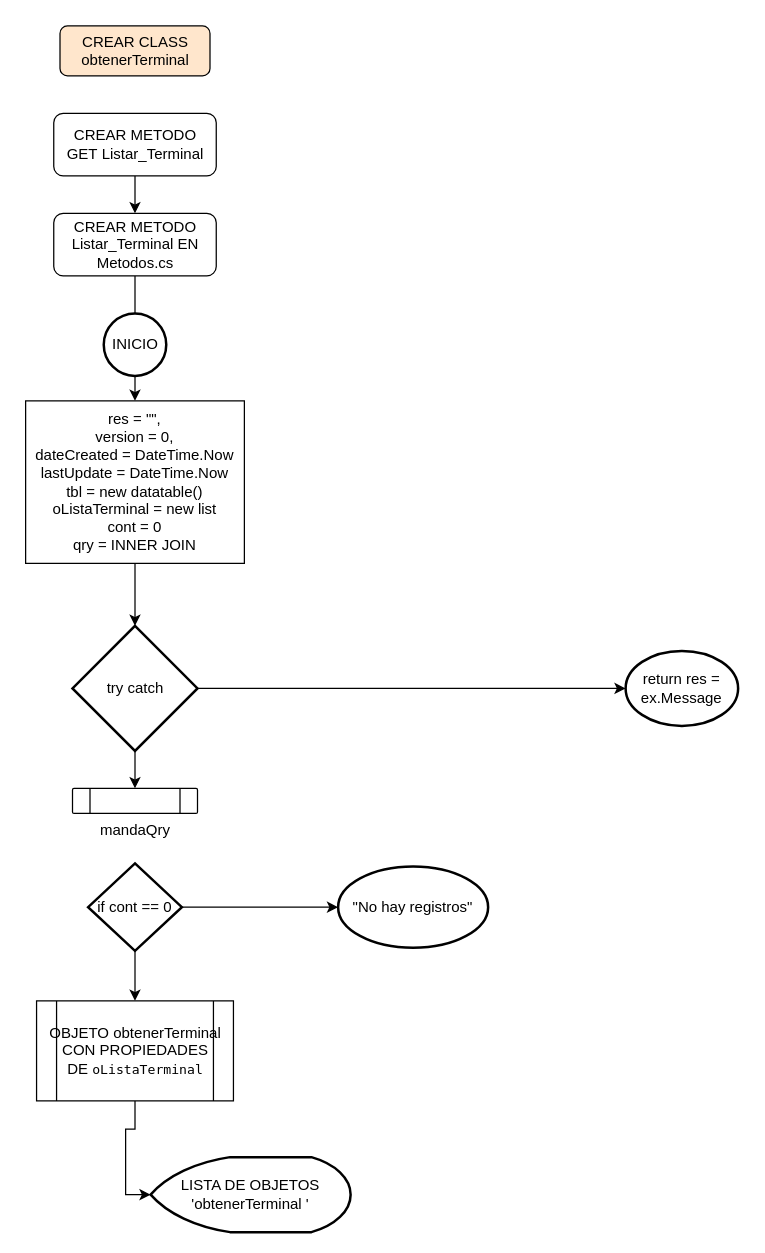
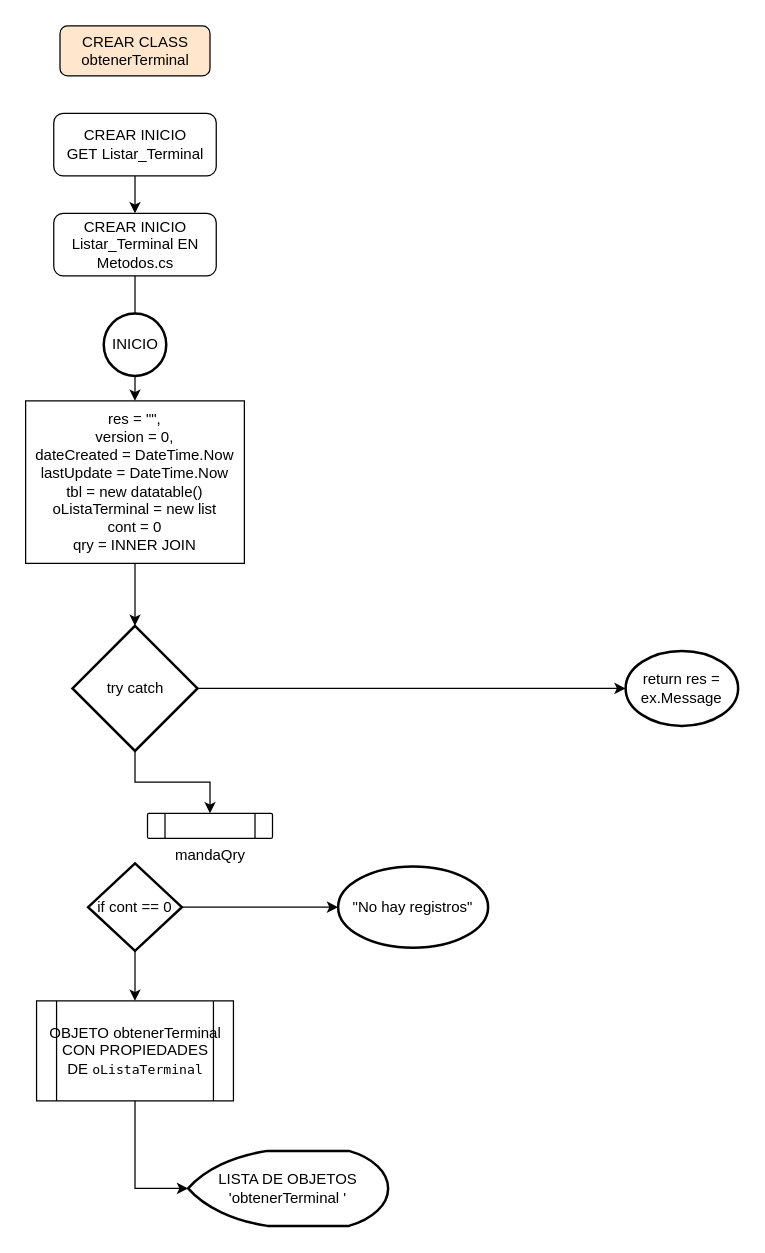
node "CREAR METODO GET Listar_Terminal": label "CREAR METODO GET Listar_Terminal" -> "CREAR INICIO GET Listar_Terminal"
node "CREAR METODO Listar_Terminal EN Metodos.cs": label "CREAR METODO Listar_Terminal EN Metodos.cs" -> "CREAR INICIO Listar_Terminal EN Metodos.cs"
node "mandaQry": moved (135, 801) -> (210, 826)
node "LISTA DE OBJETOS 'obtenerTerminal '": moved (251, 1194) -> (288, 1188)
